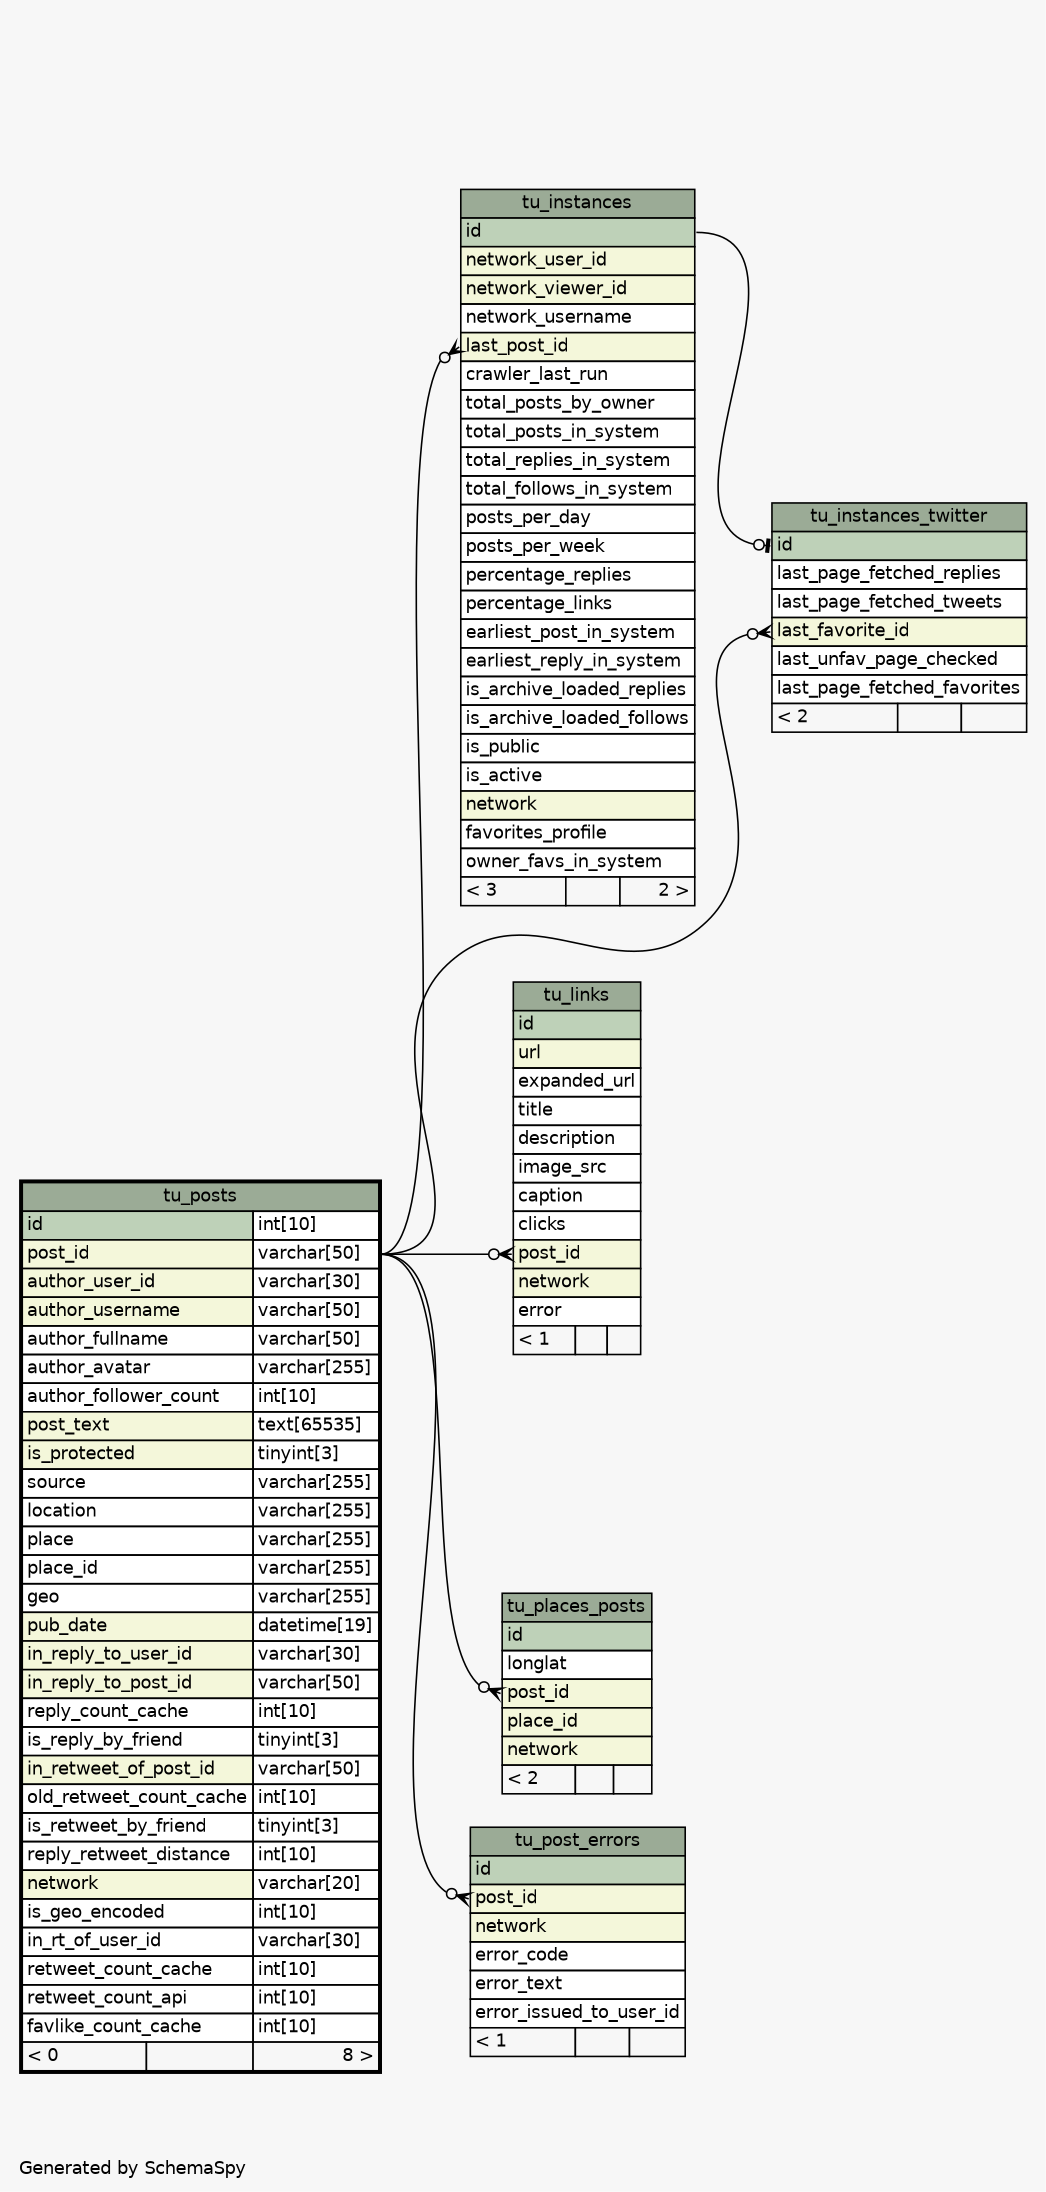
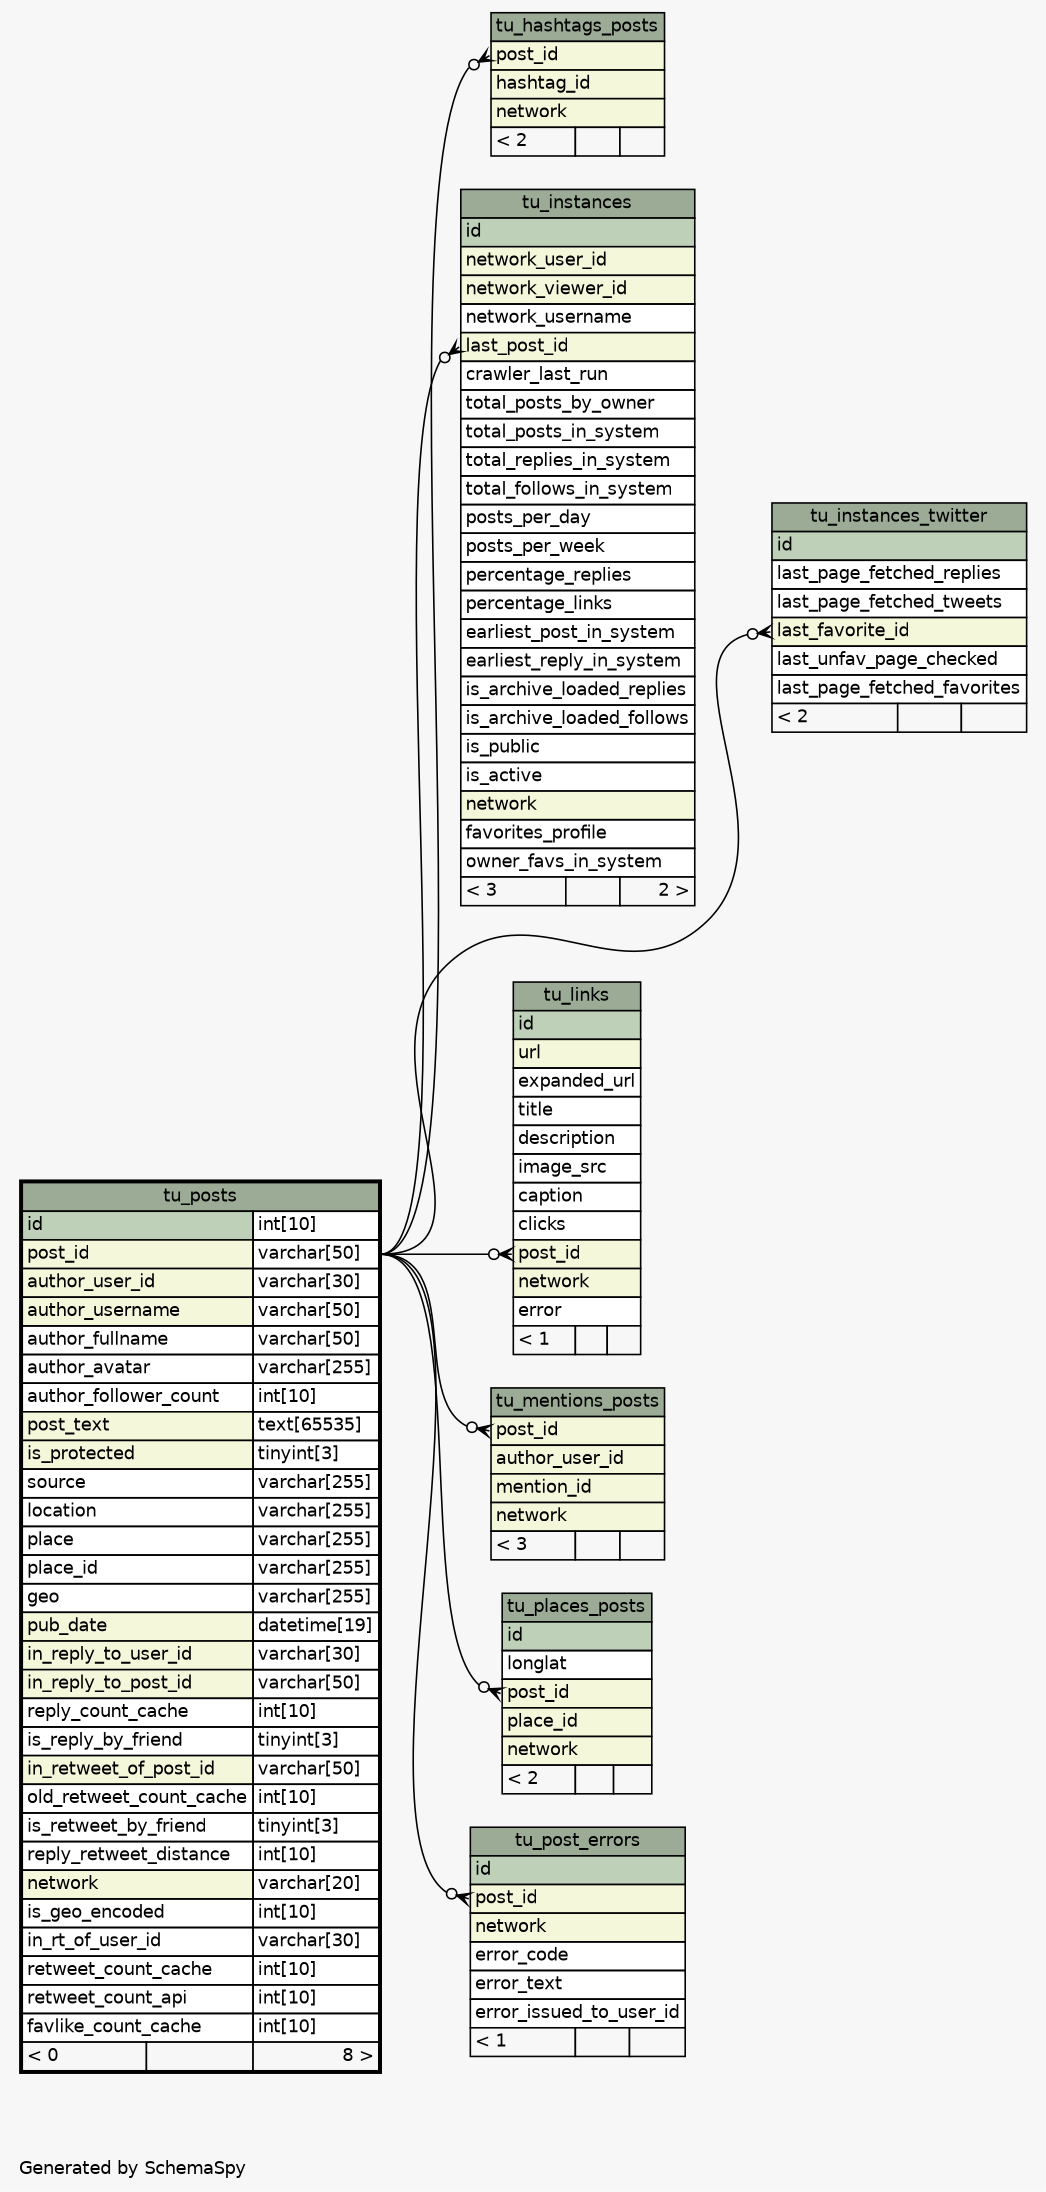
node "tu_hashtags_posts": added
edge "tu_instances" -> "tu_instances_twitter": removed
node "tu_mentions_posts": added
